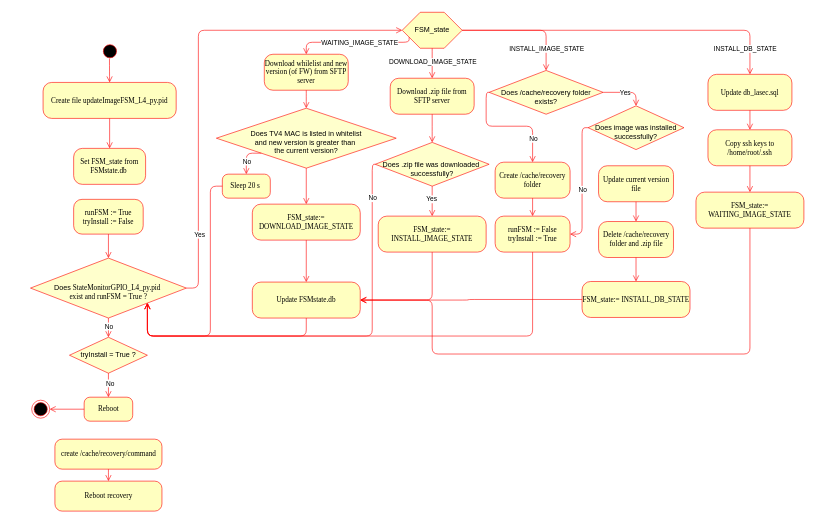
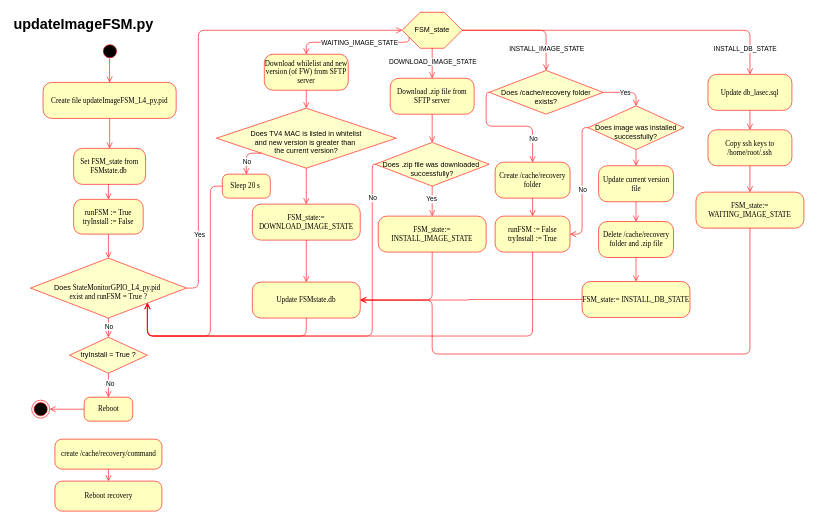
node "updateImageFSM.py": added
edge "Does image was installed successfully?" -> "Update current version file": added
edge "Set FSM_state from FSMstate.db" -> "runFSM := True tryInstall := False": added
